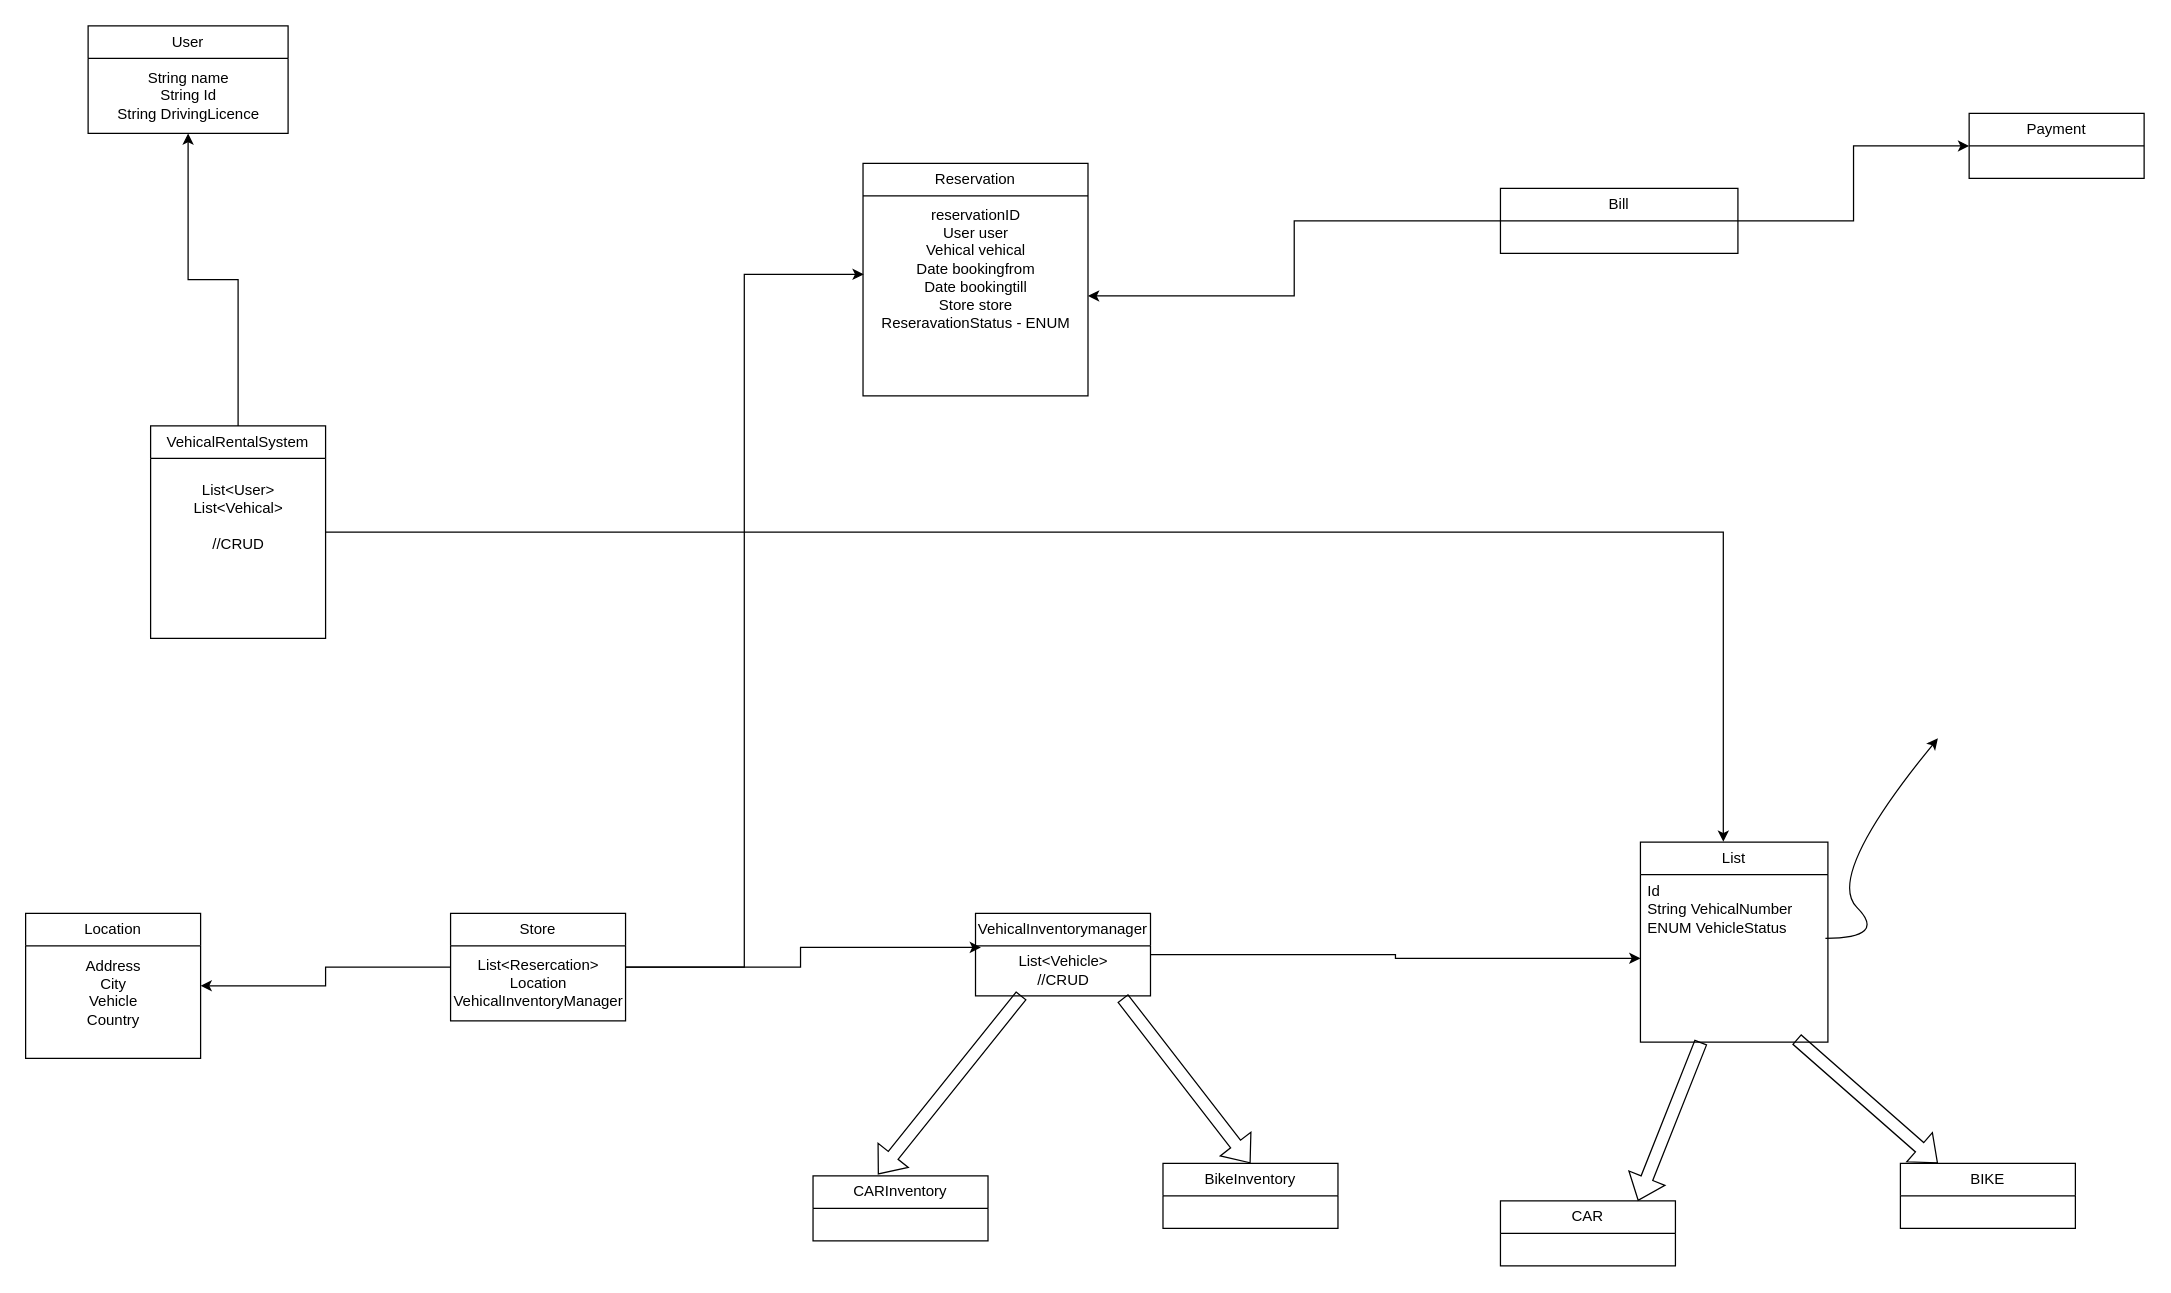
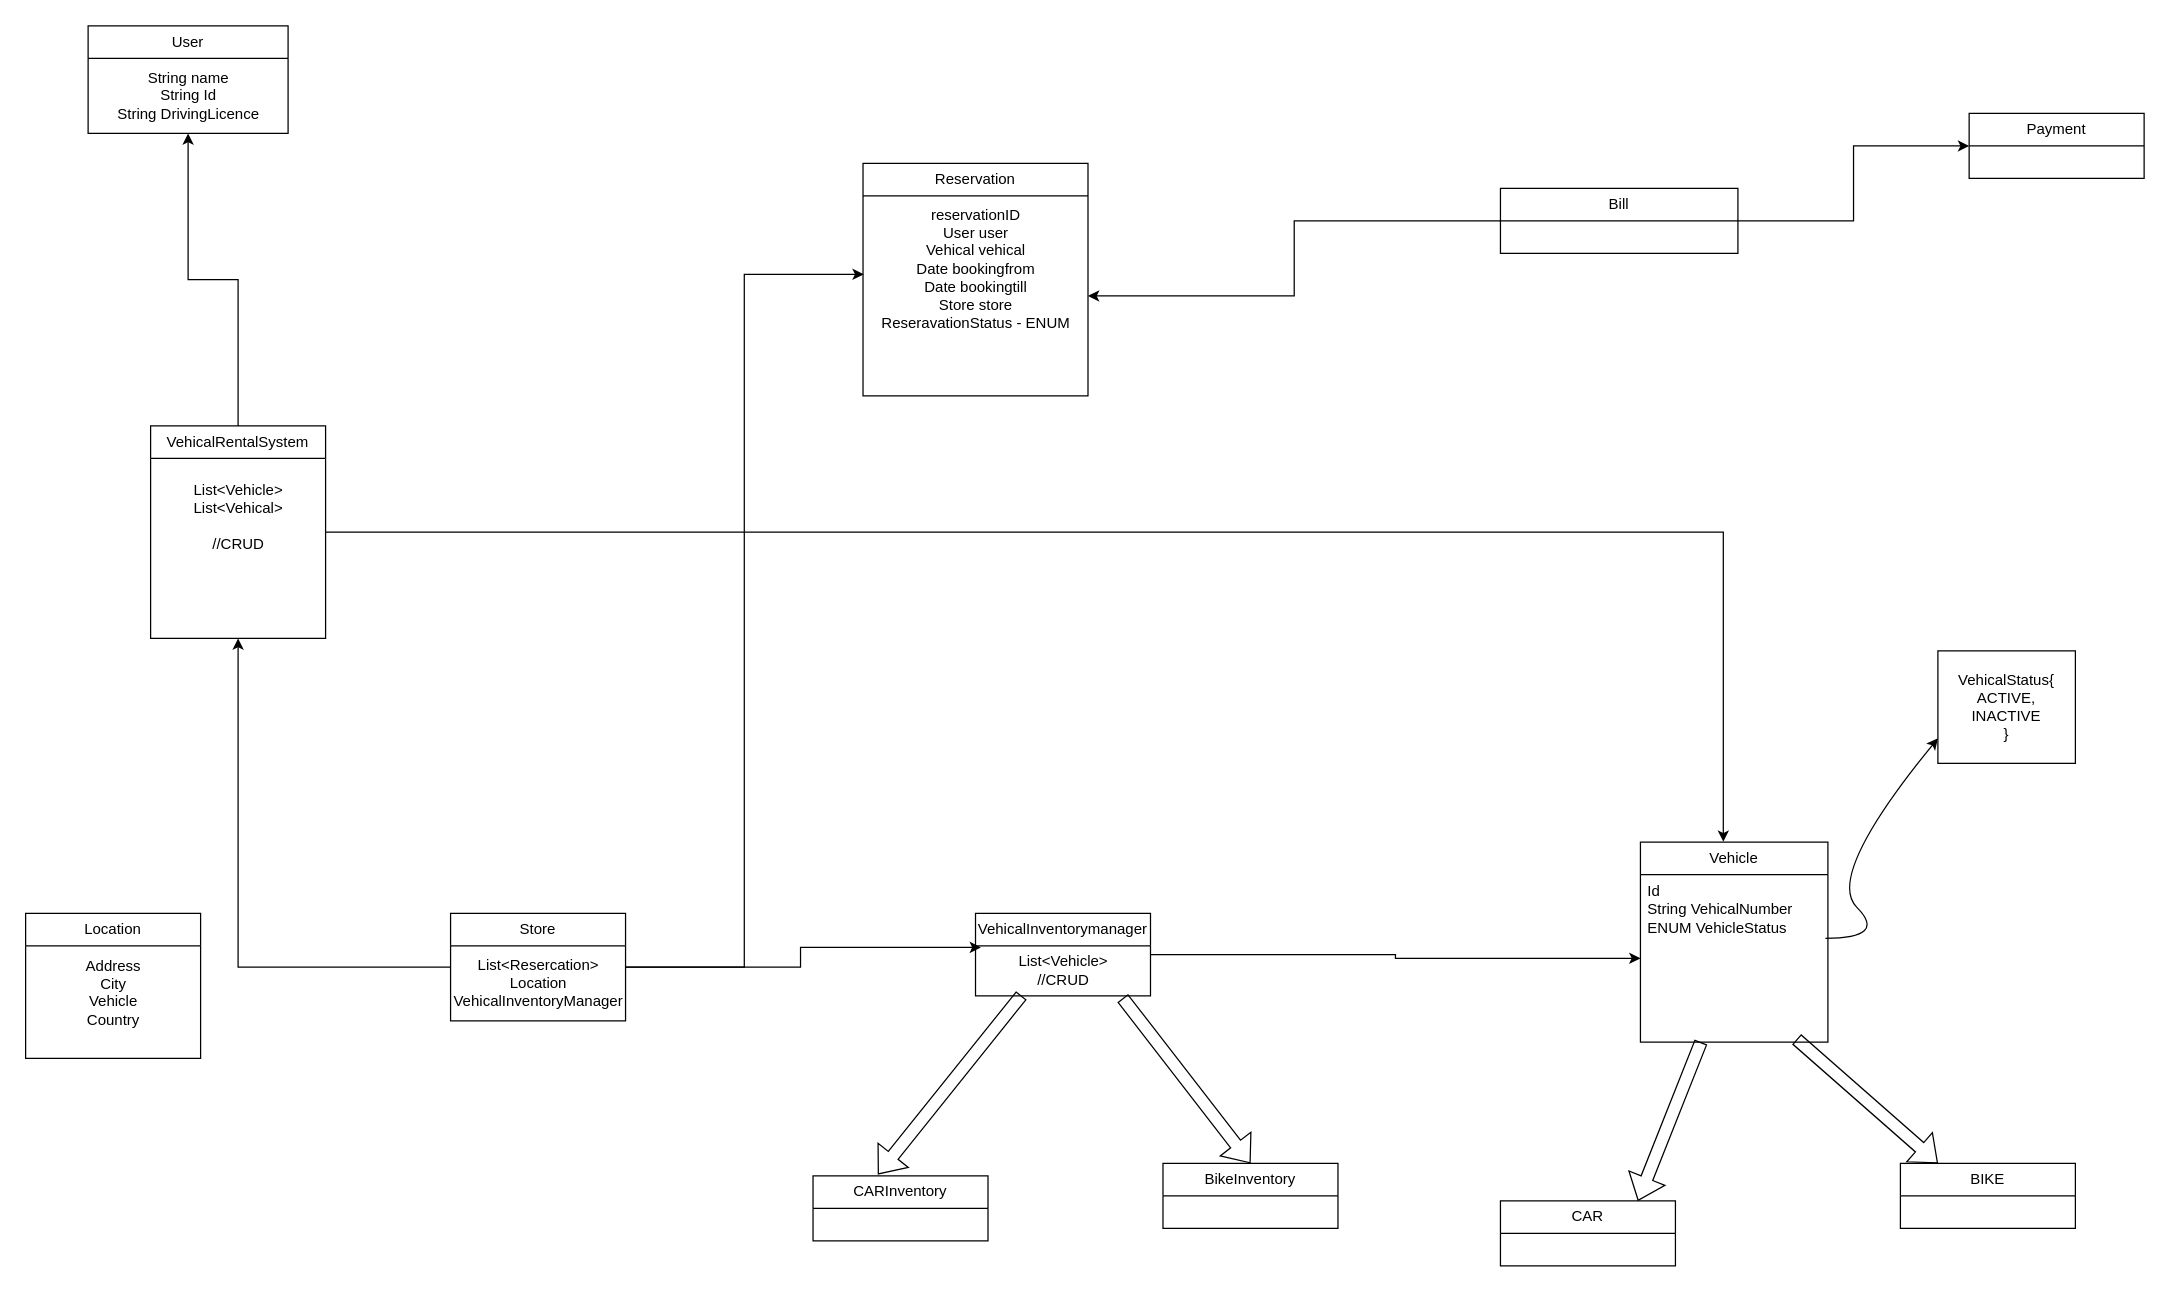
node "List<User> List<Vehical> //CRUD": label "List<User> List<Vehical> //CRUD" -> "List<Vehicle> List<Vehical> //CRUD"
node "VehicalStatus{ ACTIVE, INACTIVE }": added
node "List": label "List" -> "Vehicle"
edge "Store" -> "Location": now "Store" -> "VehicalRentalSystem"
